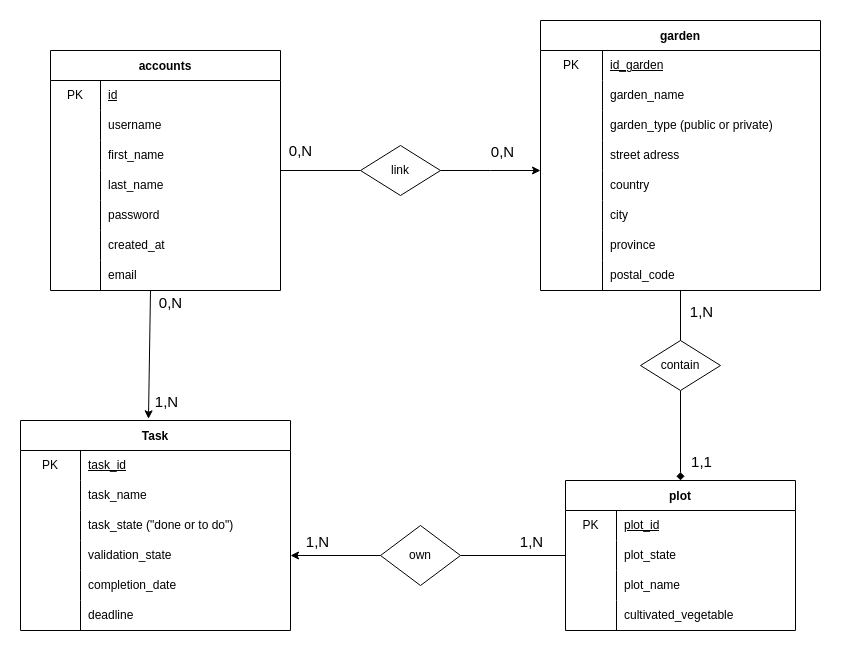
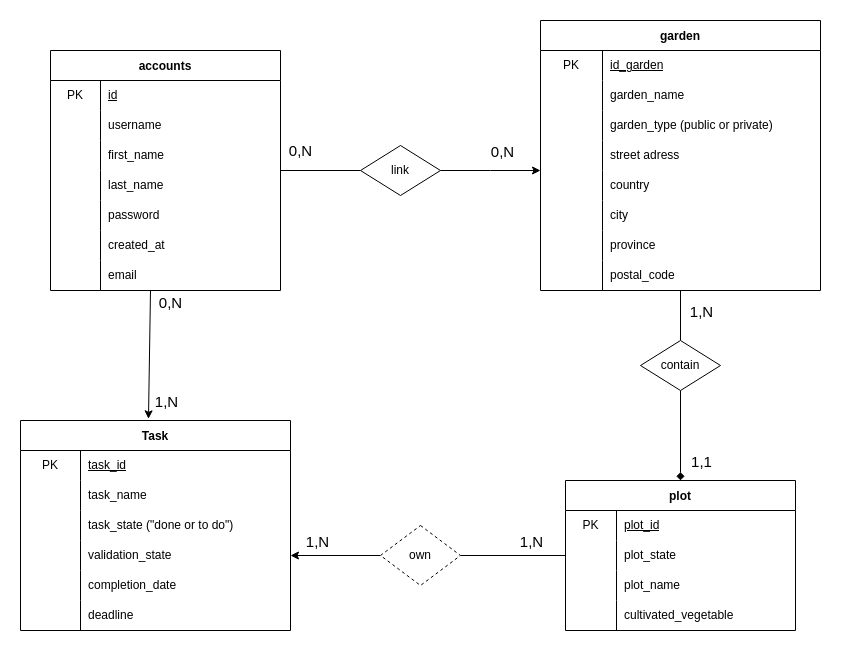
node "own": style solid -> dashed
